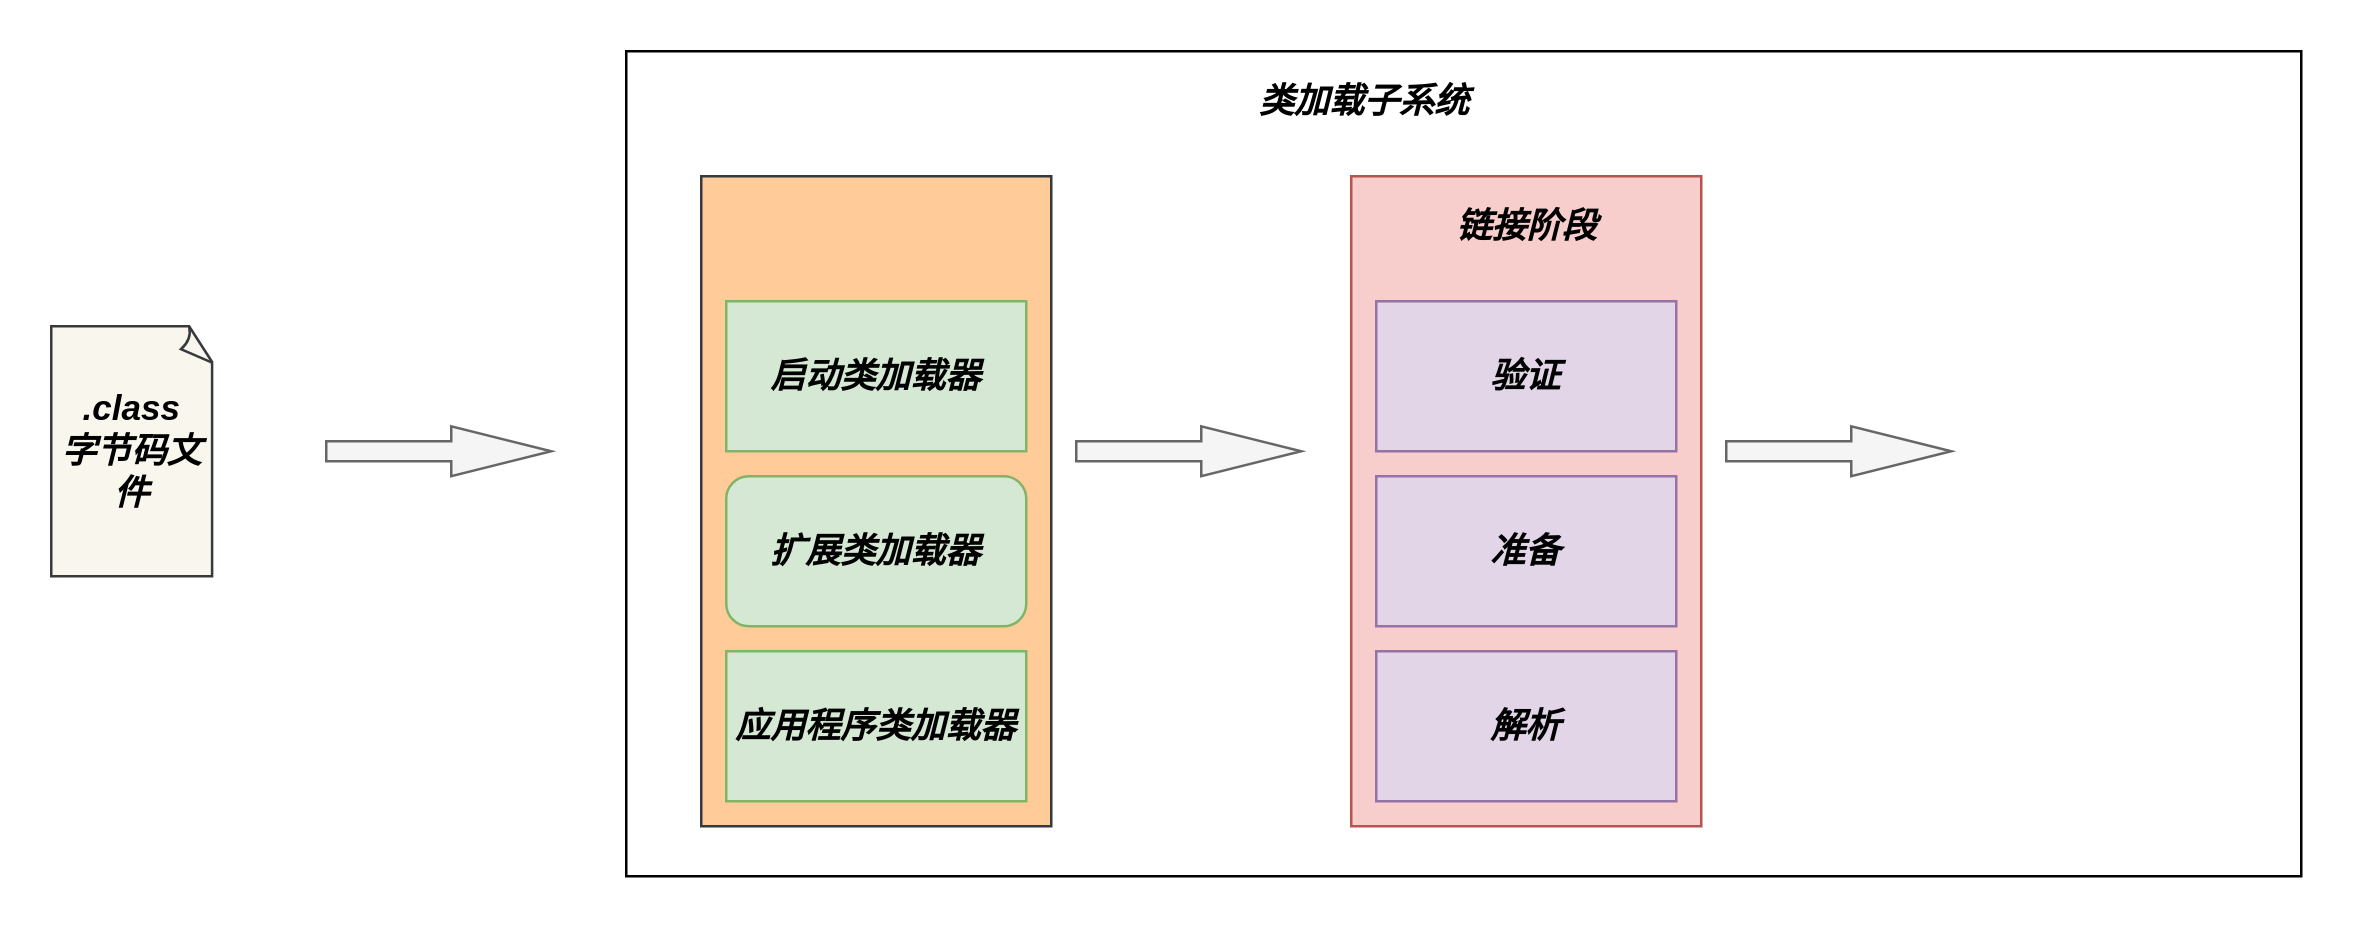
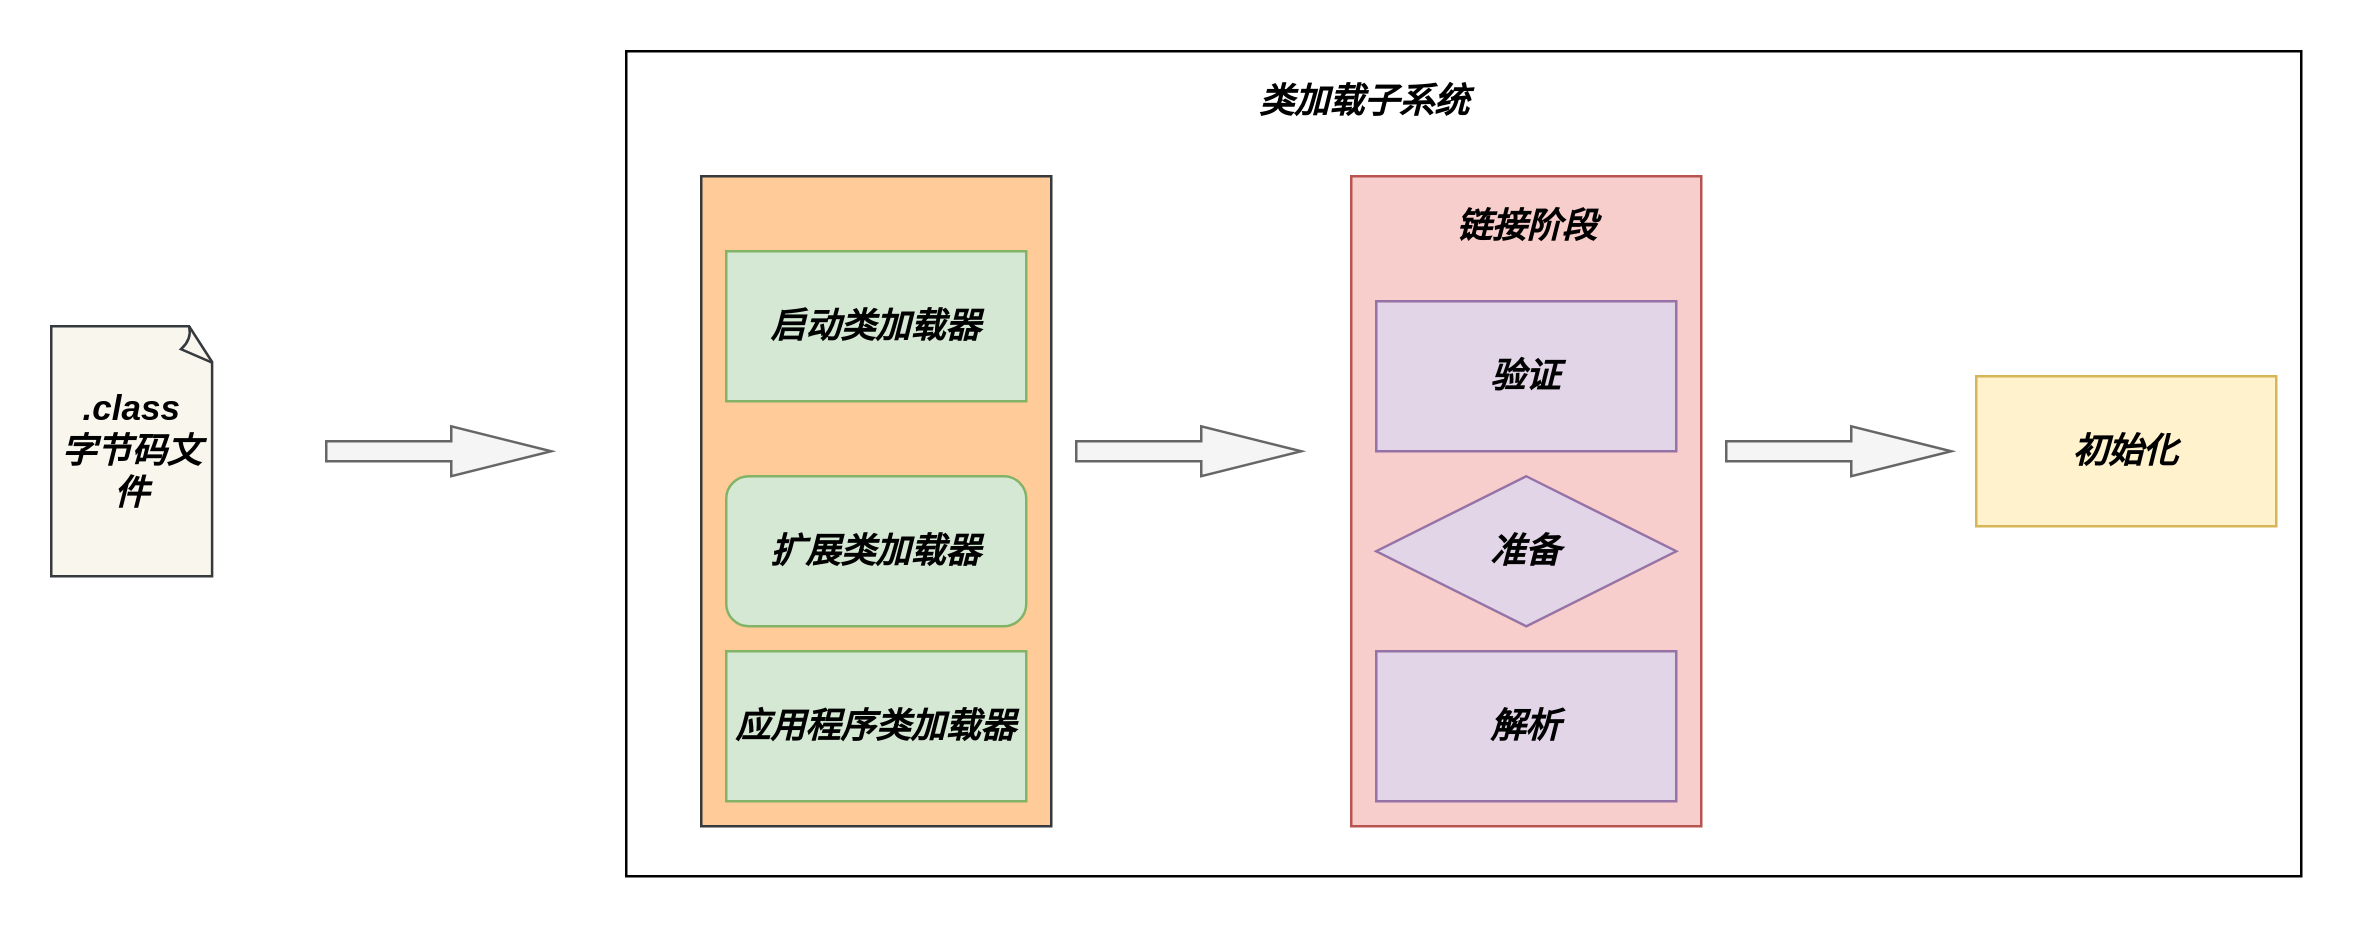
node "启动类加载器": moved (876, 376) -> (876, 326)
node "初始化": added
node "准备": shape rectangle -> diamond
